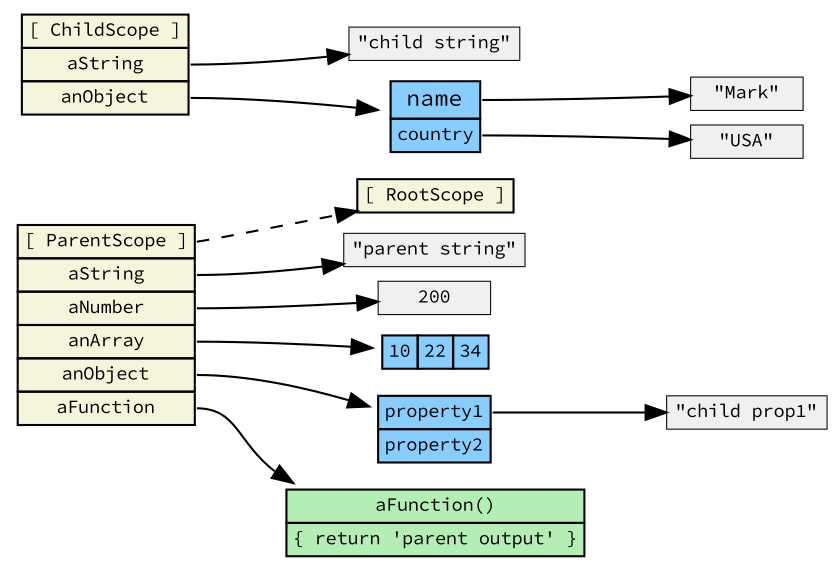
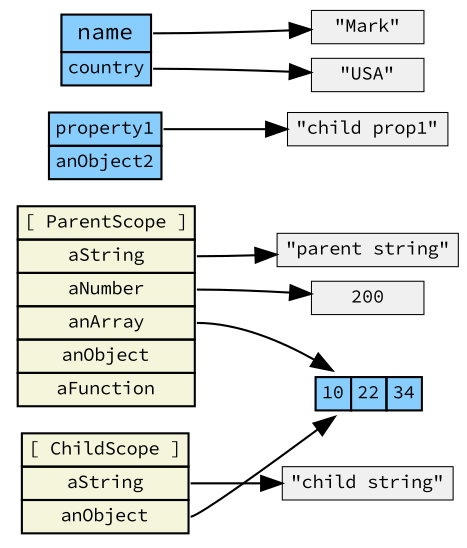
edge "[ ChildScope ]" -> "name": now "[ ChildScope ]" -> "10"
node "[ RootScope ]": removed
edge "[ ParentScope ]" -> "property1": removed
node "property1": text "property2" -> "anObject2"
node "aFunction()": removed
